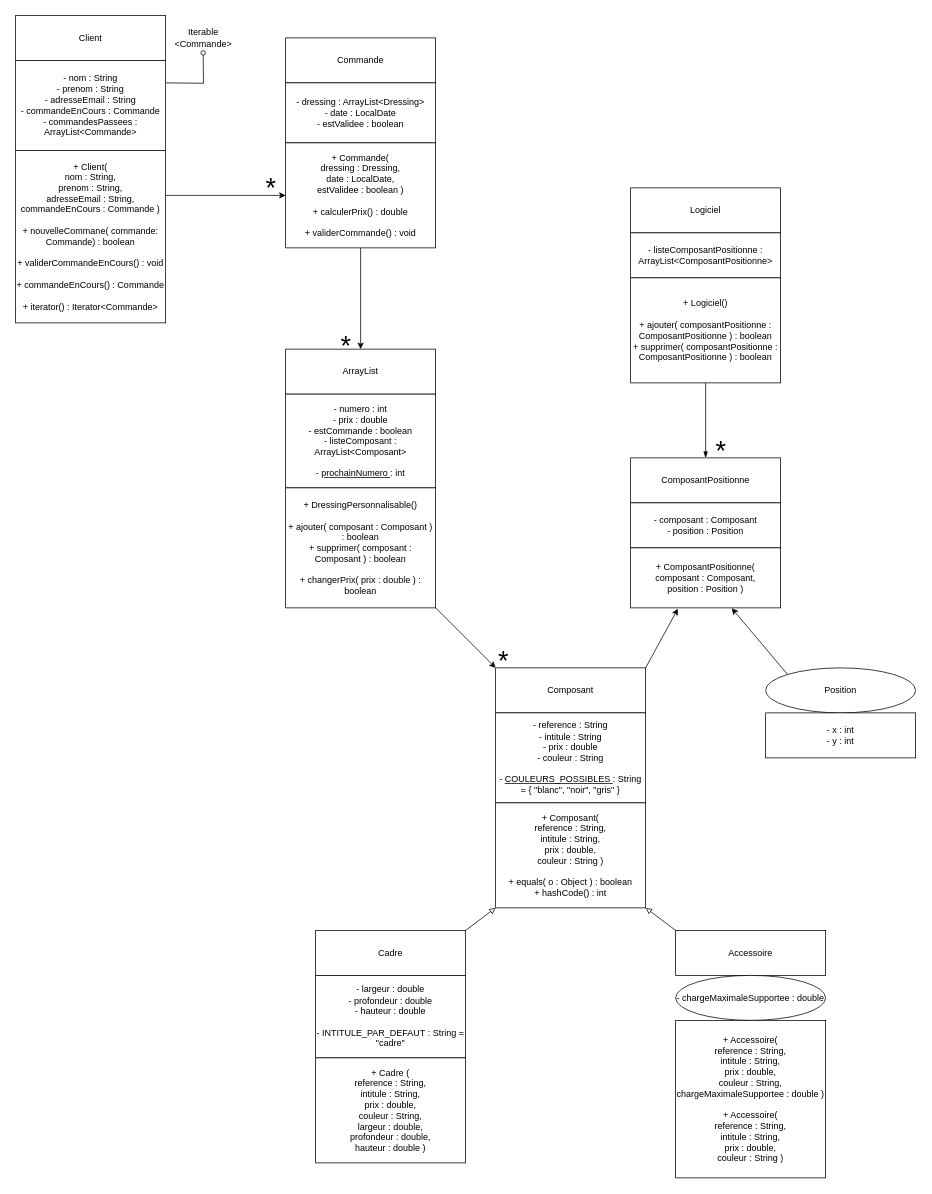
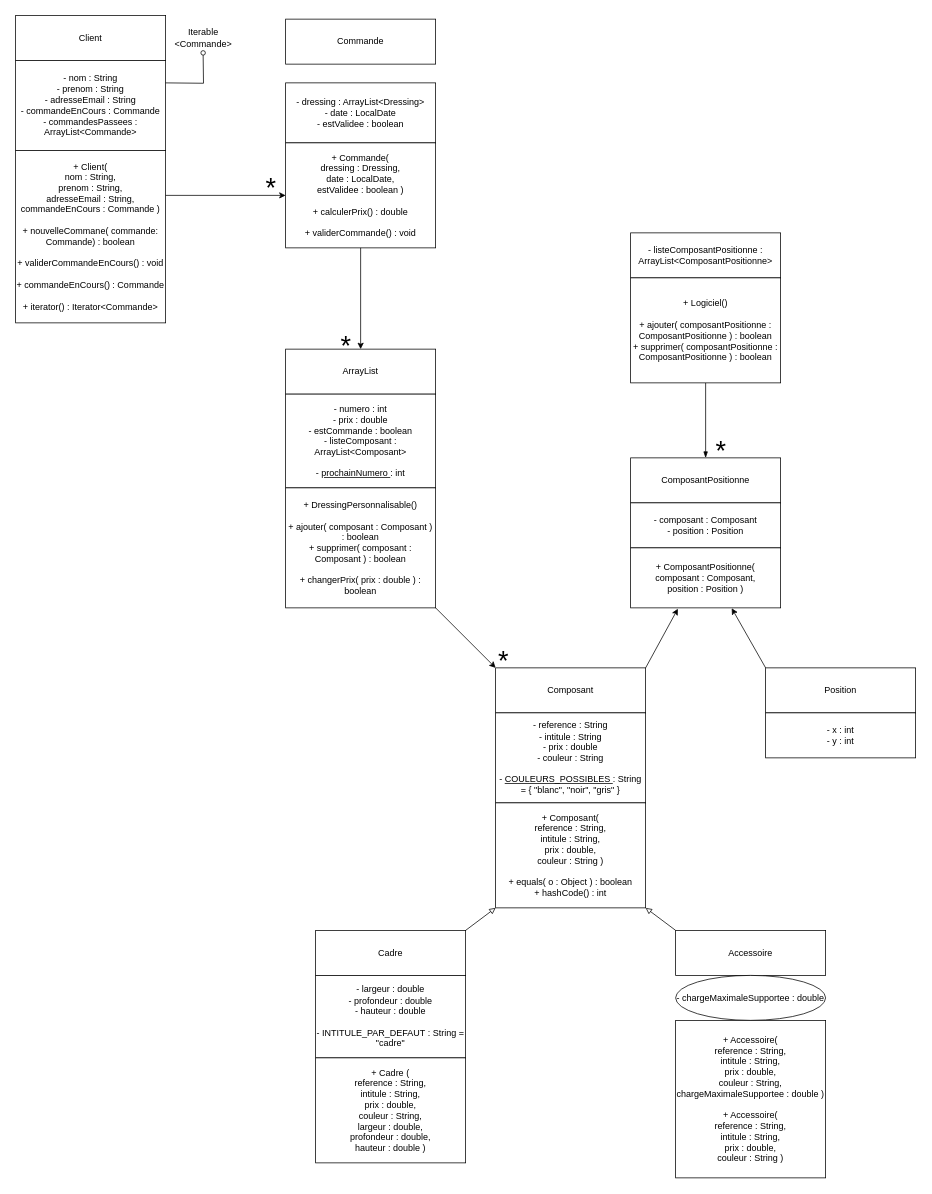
node "Commande": moved (360, 60) -> (360, 42)
node "Logiciel": removed
node "Position": shape ellipse -> rectangle
